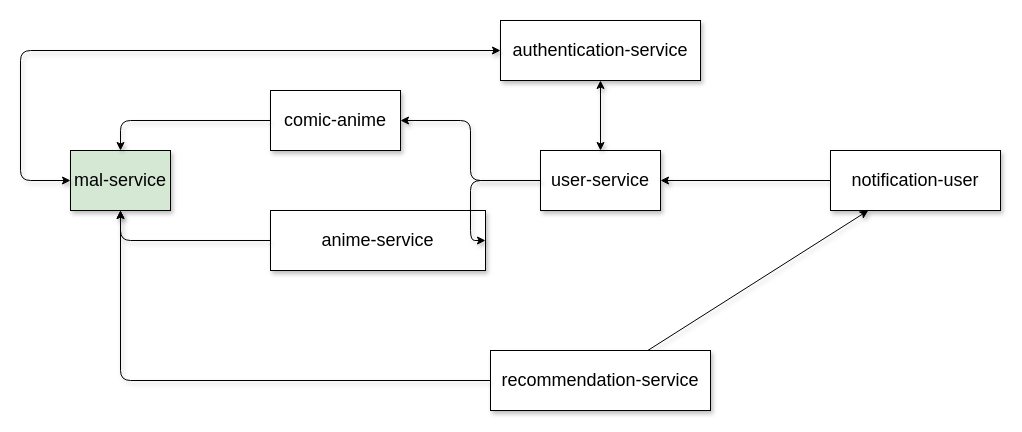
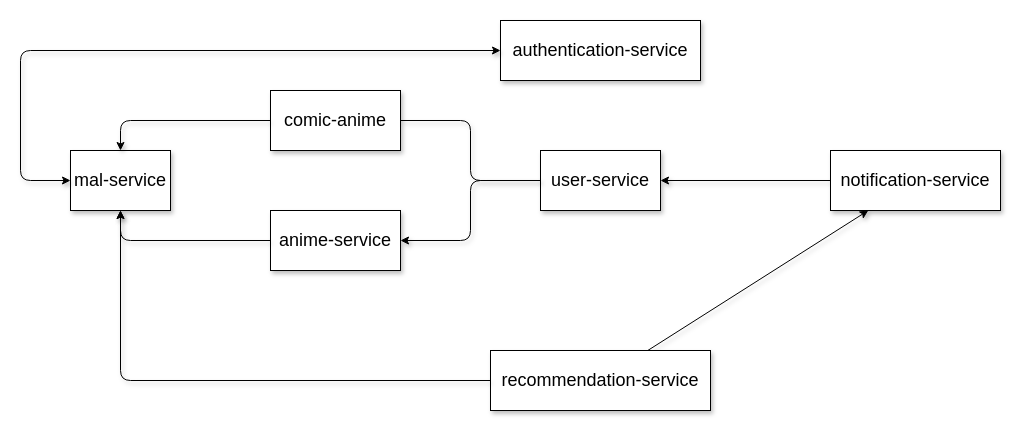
edge "authentication-service" -- "user-service": removed
edge "user-service" -> "comic-anime": arrowhead classic -> none
node "mal-service": fillcolor #d5e8d4 -> #ffffff
node "notification-user": label "notification-user" -> "notification-service"
node "anime-service": size 215x60 -> 130x60
